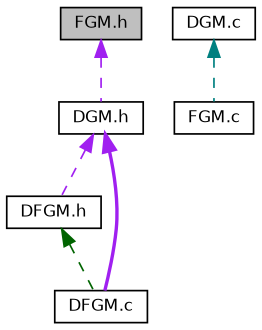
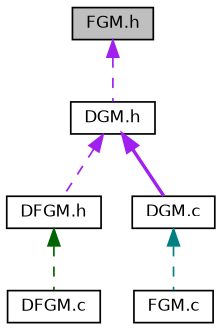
edge "DFGM.c" -> "DGM.h": now "DGM.c" -> "DGM.h"
